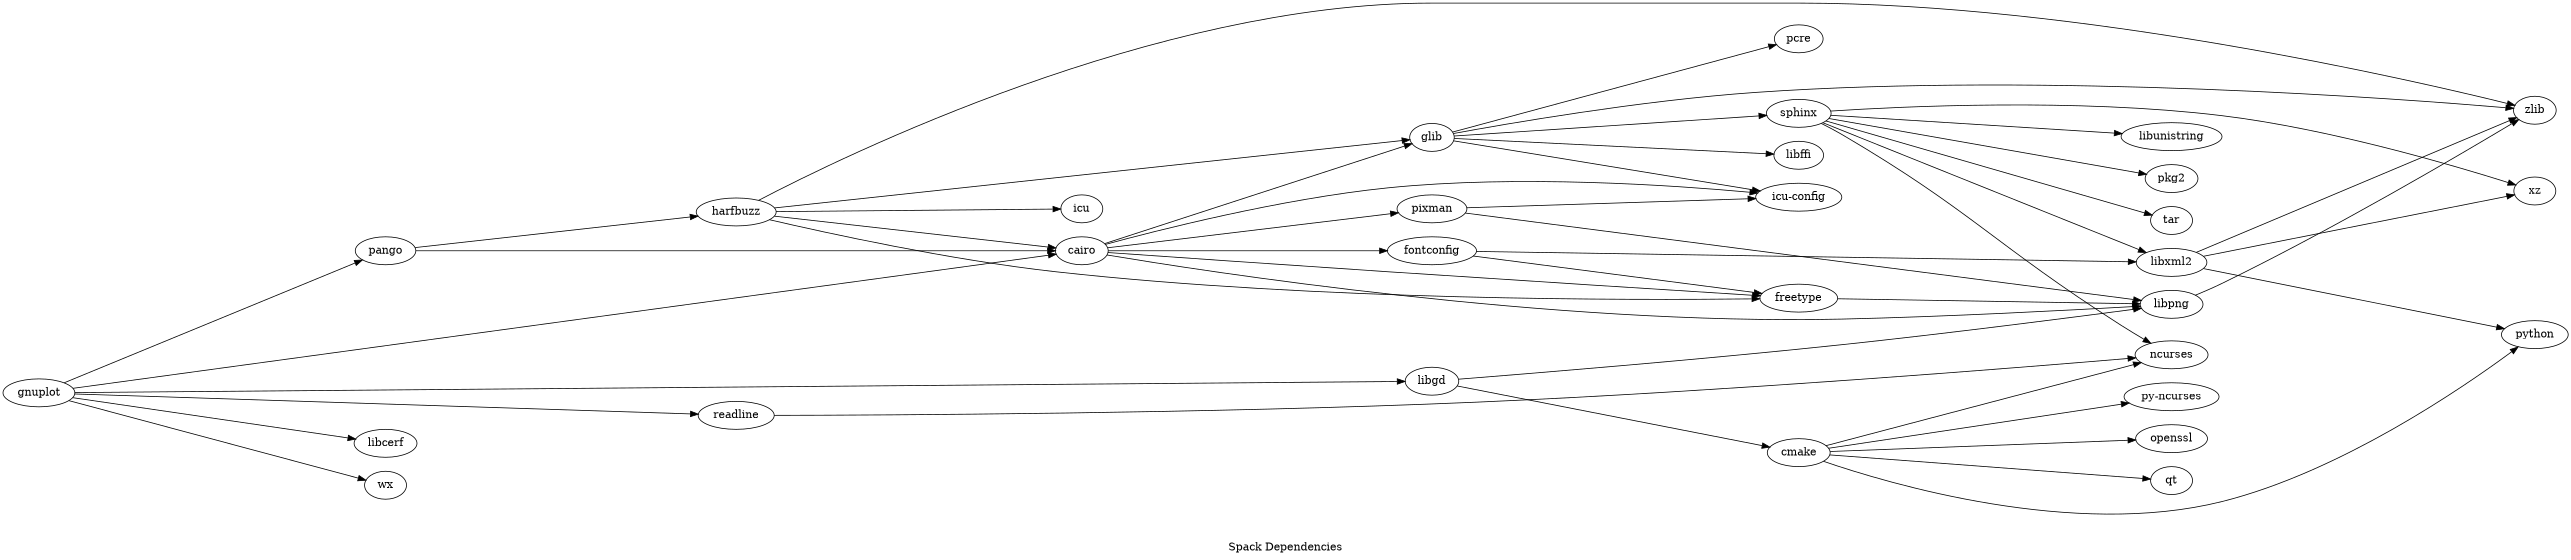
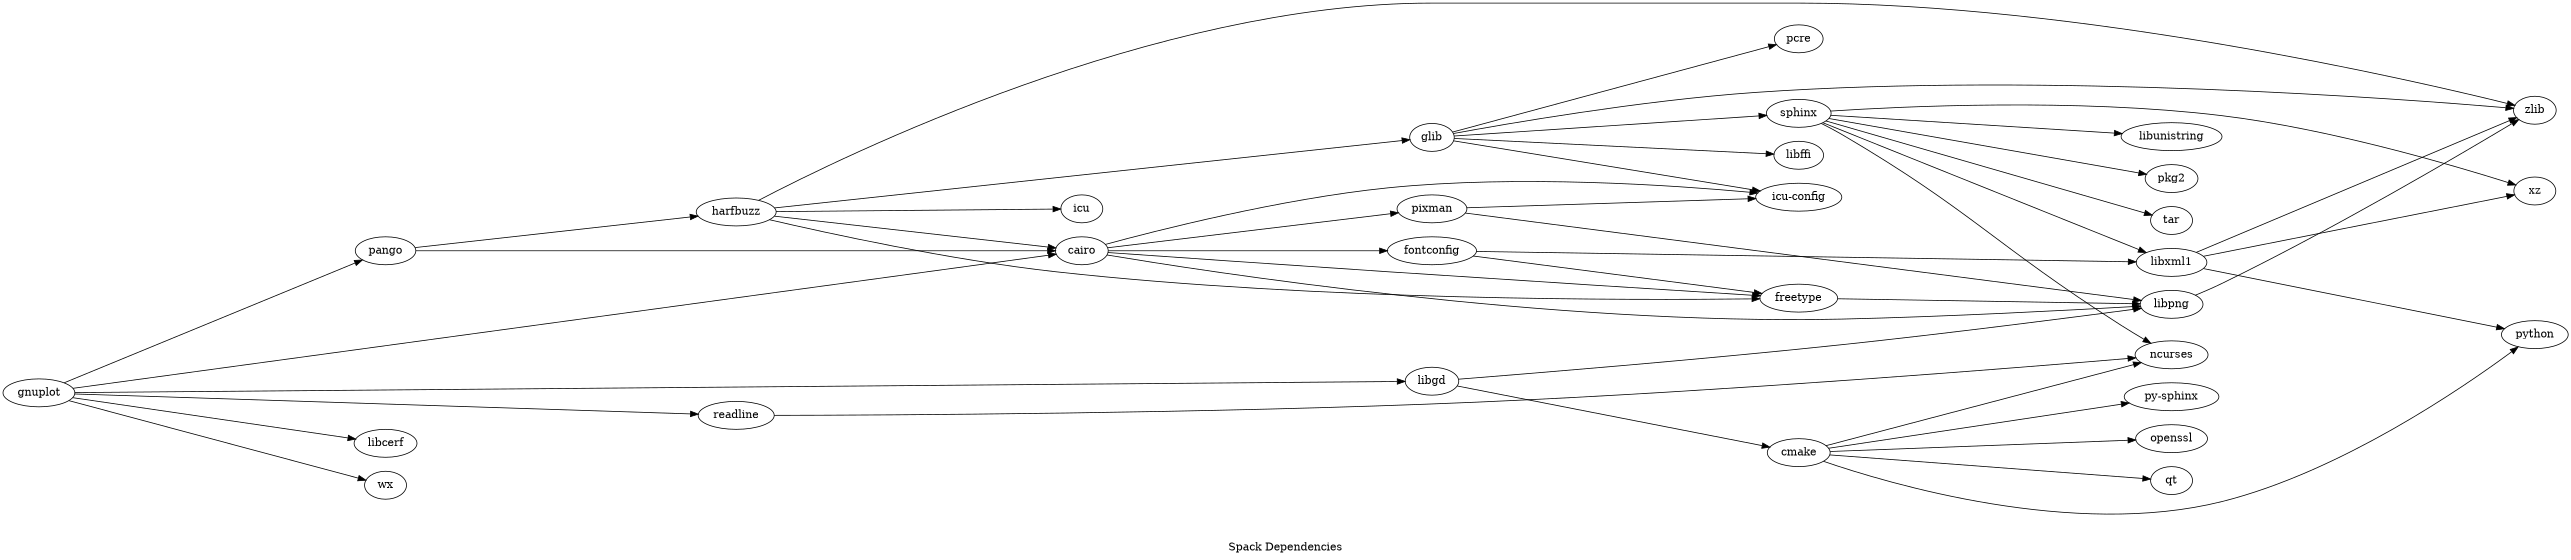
edge "cairo" -> "glib": removed
node "libxml2": label "libxml2" -> "libxml1"
node "py-ncurses": label "py-ncurses" -> "py-sphinx"
